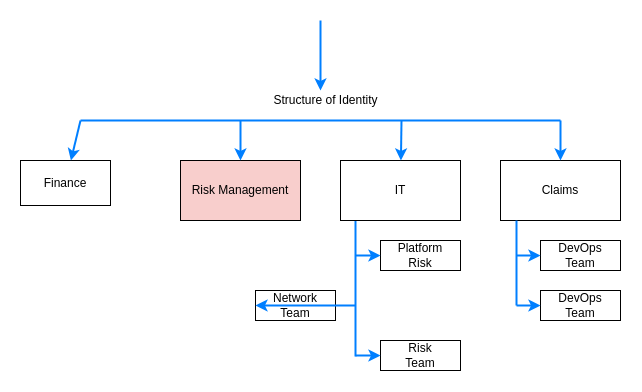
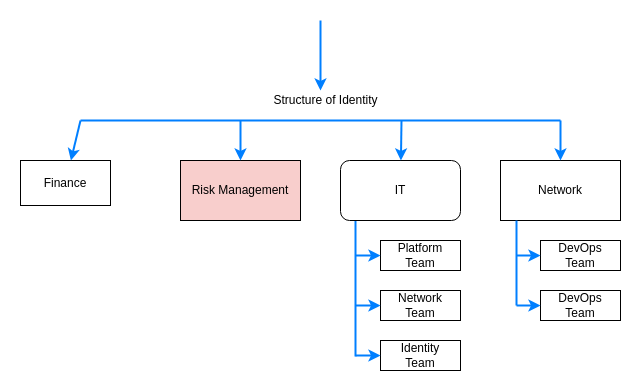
node "IT": shape rectangle -> rounded rectangle
node "Claims": label "Claims" -> "Network"
node "Platform Risk": label "Platform Risk" -> "Platform Team"
node "Network Team": moved (296, 306) -> (421, 306)
node "Risk Team": label "Risk Team" -> "Identity Team"
